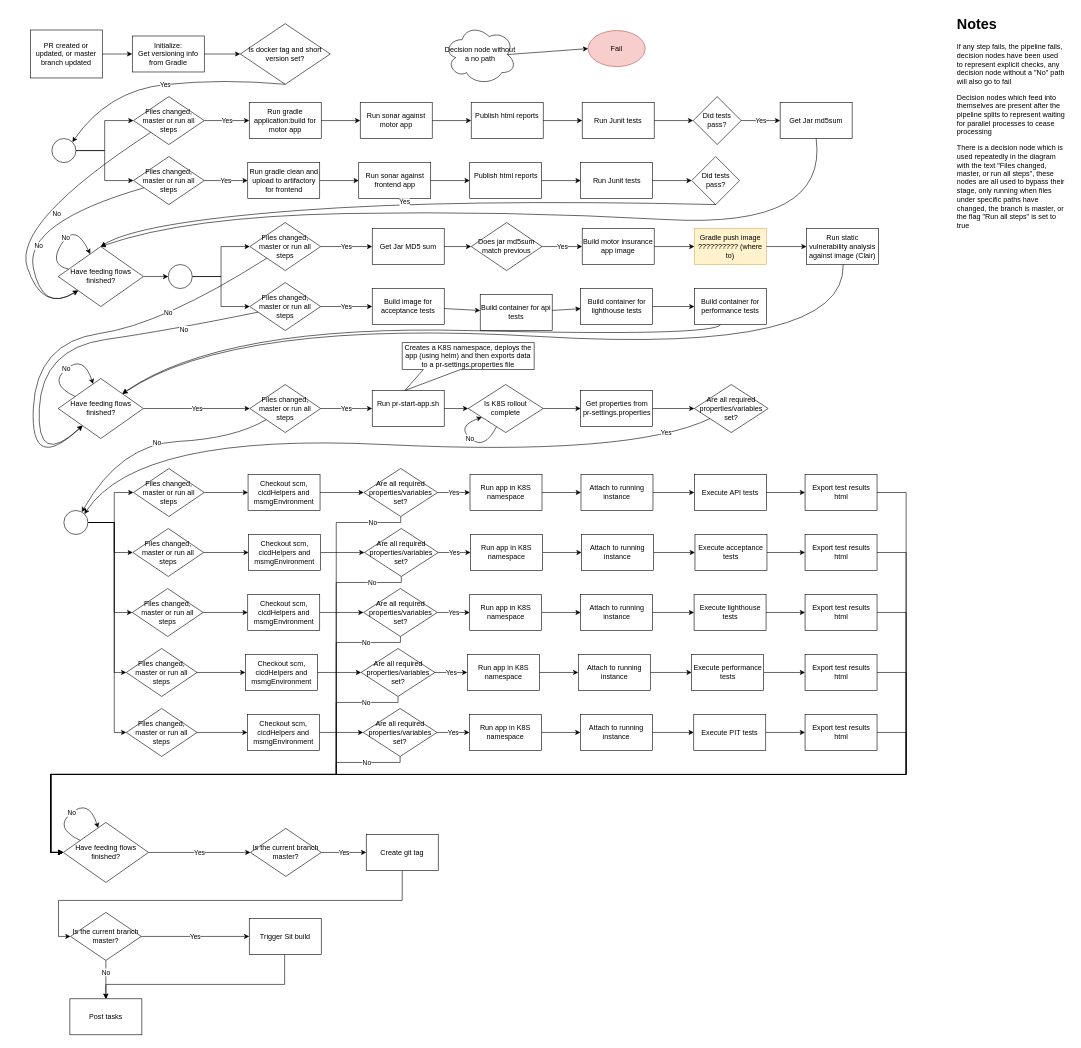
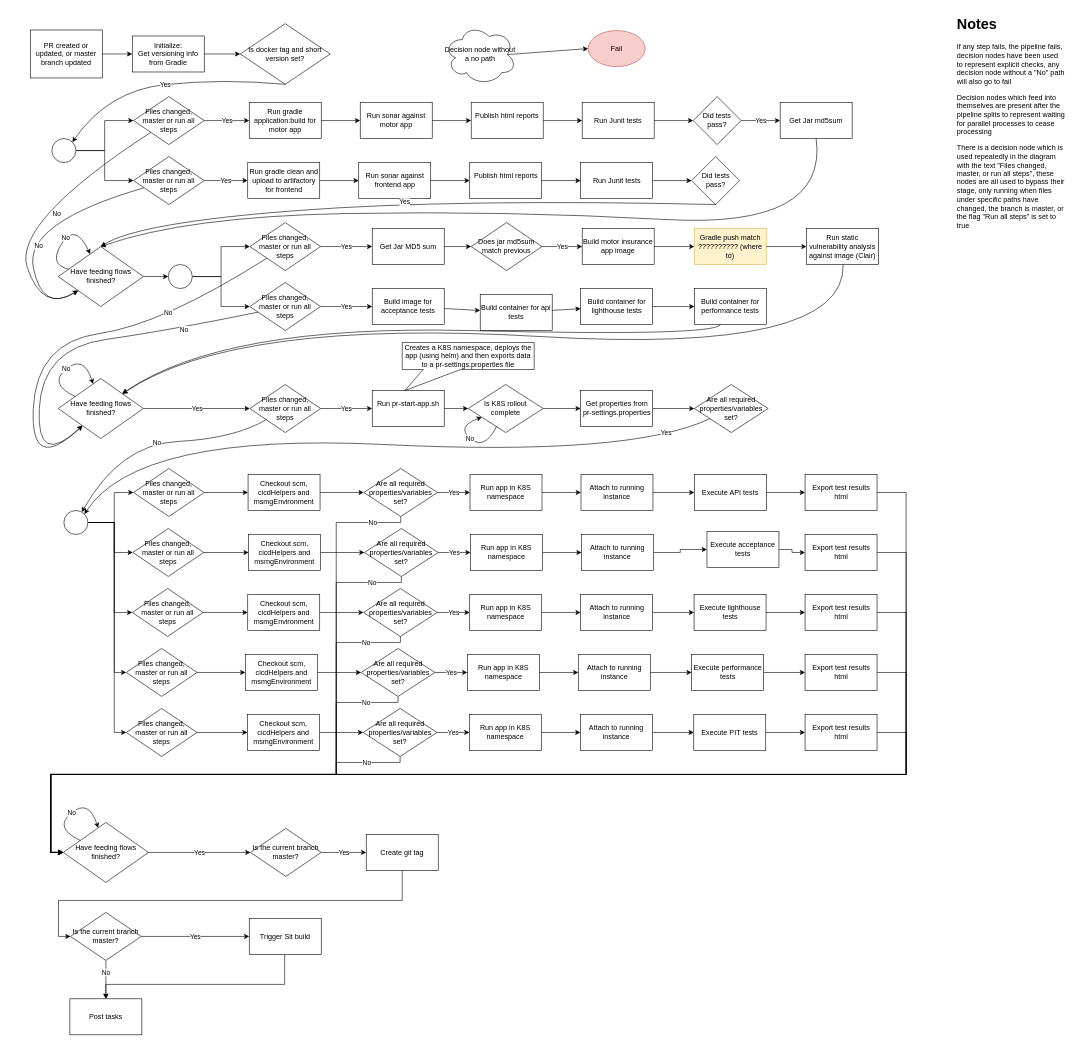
node "Gradle push image ?????????? (where to)": label "Gradle push image ?????????? (where to)" -> "Gradle push match ?????????? (where to)"
node "Execute acceptance tests": moved (731, 552) -> (743, 549)
